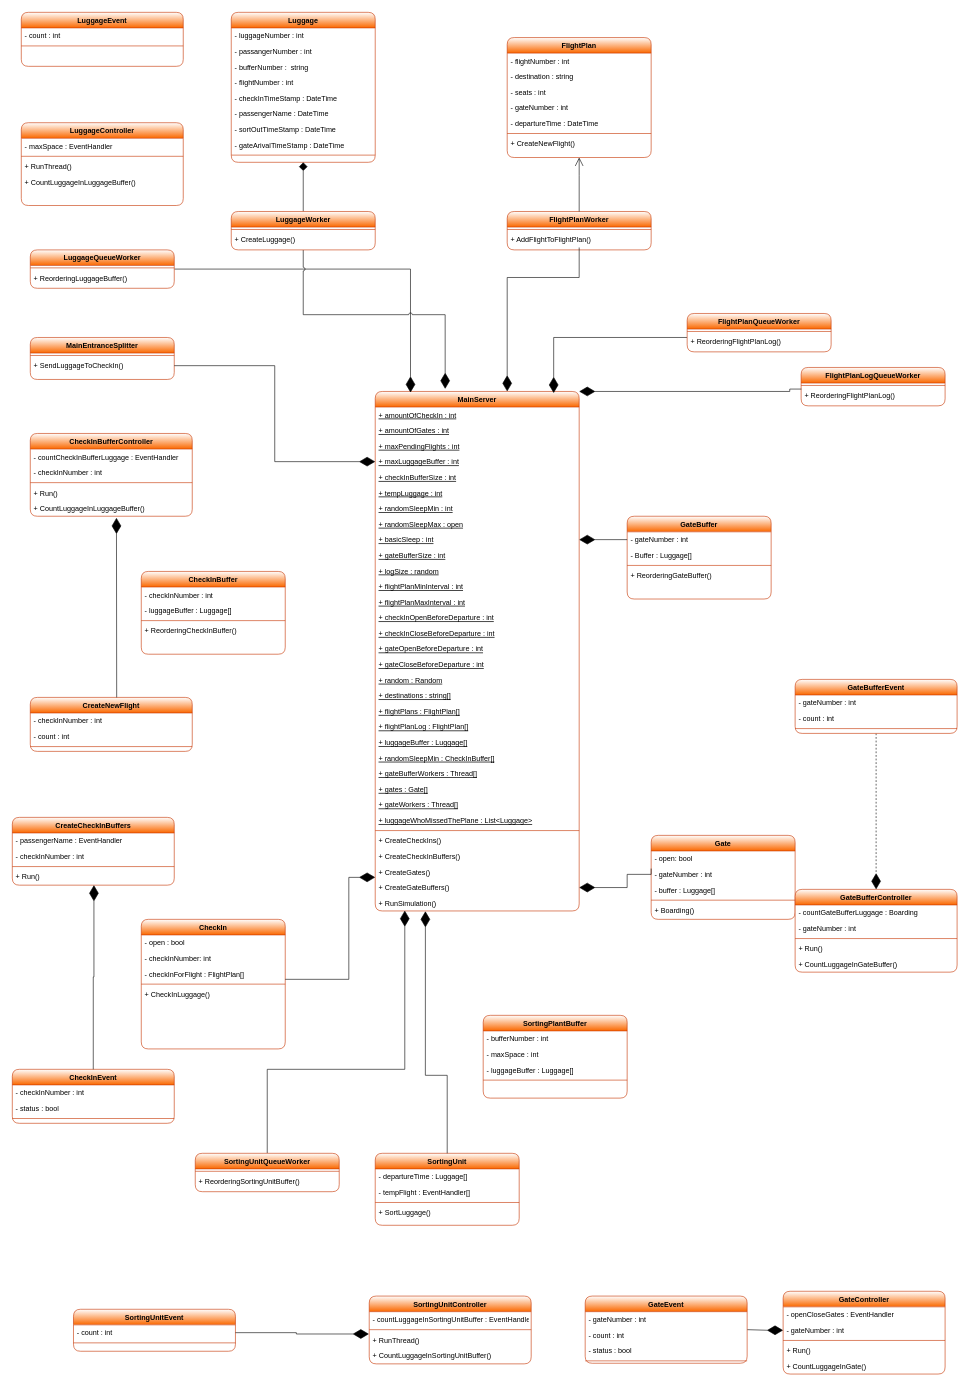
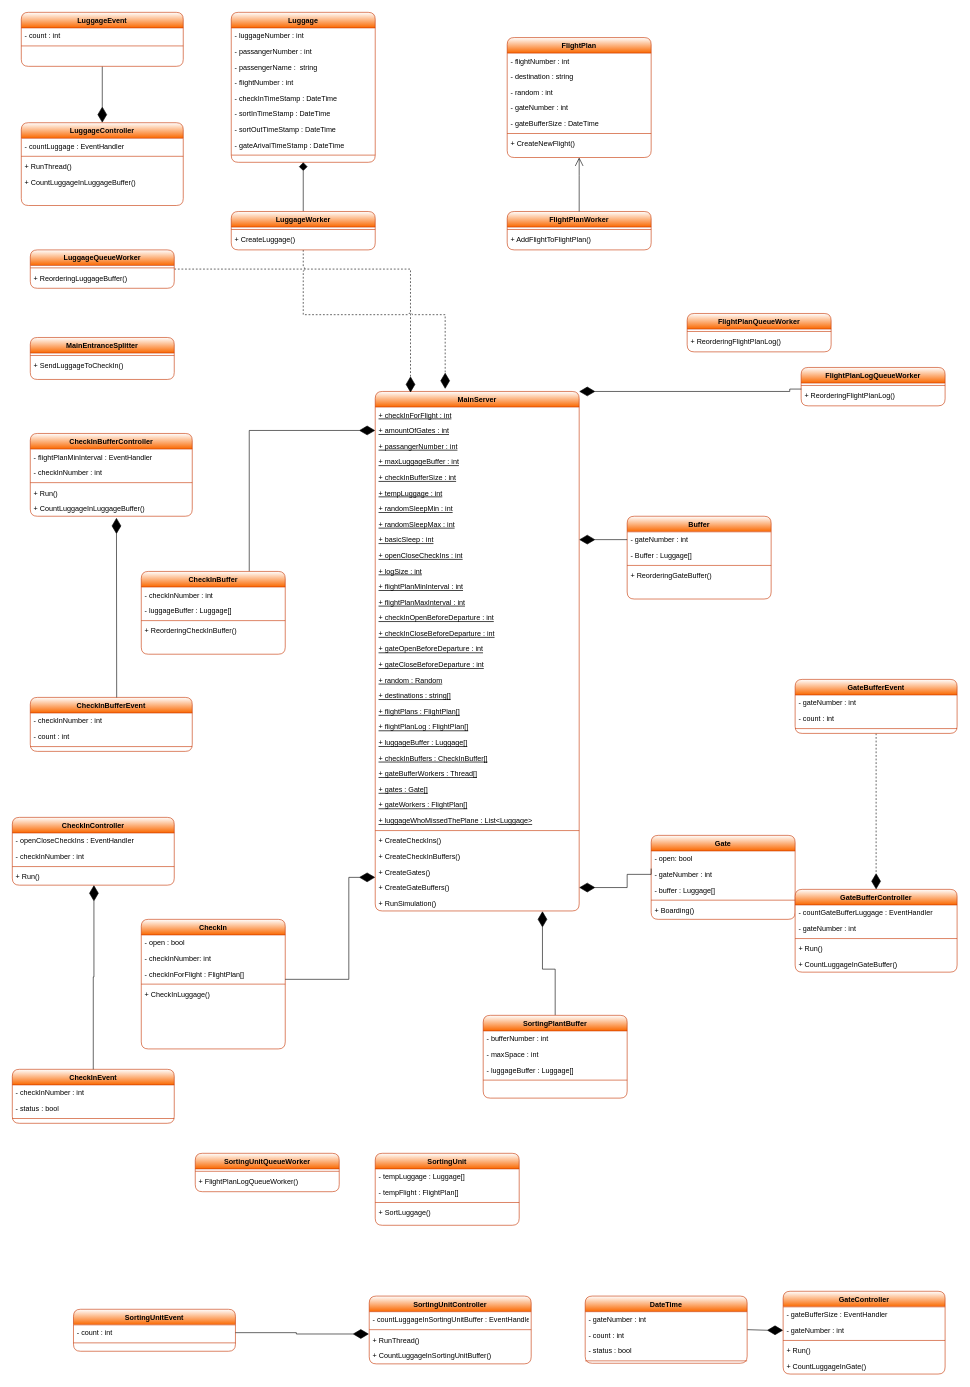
node "- bufferNumber : string": label "- bufferNumber : string" -> "- passengerName : string"
node "- seats : int": label "- seats : int" -> "- random : int"
edge "LuggageEvent" -> "LuggageController": added
node "- passengerName : DateTime": label "- passengerName : DateTime" -> "- sortInTimeStamp : DateTime"
node "- departureTime : DateTime": label "- departureTime : DateTime" -> "- gateBufferSize : DateTime"
node "- maxSpace : EventHandler": label "- maxSpace : EventHandler" -> "- countLuggage : EventHandler"
edge "LuggageQueueWorker" -> "MainServer": style solid -> dashed
edge "+ AddFlightToFlightPlan()" -> "MainServer": removed
edge "LuggageWorker" -> "MainServer": style solid -> dashed
edge "FlightPlanQueueWorker" -> "MainServer": removed
edge "+ SendLuggageToCheckIn()" -> "+ maxLuggageBuffer : int": removed
node "+ amountOfCheckIn : int": label "+ amountOfCheckIn : int" -> "+ checkInForFlight : int"
edge "CheckInBuffer" -> "+ amountOfGates : int": added
node "+ maxPendingFlights : int": label "+ maxPendingFlights : int" -> "+ passangerNumber : int"
node "- countCheckInBufferLuggage : EventHandler": label "- countCheckInBufferLuggage : EventHandler" -> "- flightPlanMinInterval : EventHandler"
node "+ randomSleepMax : open": label "+ randomSleepMax : open" -> "+ randomSleepMax : int"
node "GateBuffer": label "GateBuffer" -> "Buffer"
node "+ gateBufferSize : int": label "+ gateBufferSize : int" -> "+ openCloseCheckIns : int"
node "+ logSize : random": label "+ logSize : random" -> "+ logSize : int"
node "CreateNewFlight": label "CreateNewFlight" -> "CheckInBufferEvent"
node "+ randomSleepMin : CheckInBuffer[]": label "+ randomSleepMin : CheckInBuffer[]" -> "+ checkInBuffers : CheckInBuffer[]"
node "+ gateWorkers : Thread[]": label "+ gateWorkers : Thread[]" -> "+ gateWorkers : FlightPlan[]"
node "CreateCheckInBuffers": label "CreateCheckInBuffers" -> "CheckInController"
node "- passengerName : EventHandler": label "- passengerName : EventHandler" -> "- openCloseCheckIns : EventHandler"
node "- countGateBufferLuggage : Boarding": label "- countGateBufferLuggage : Boarding" -> "- countGateBufferLuggage : EventHandler"
edge "SortingPlantBuffer" -> "+ RunSimulation()": added
edge "SortingUnit" -> "+ RunSimulation()": removed
edge "SortingUnitQueueWorker" -> "+ RunSimulation()": removed
node "- departureTime : Luggage[]": label "- departureTime : Luggage[]" -> "- tempLuggage : Luggage[]"
node "+ ReorderingSortingUnitBuffer()": label "+ ReorderingSortingUnitBuffer()" -> "+ FlightPlanLogQueueWorker()"
node "- tempFlight : EventHandler[]": label "- tempFlight : EventHandler[]" -> "- tempFlight : FlightPlan[]"
node "GateEvent": label "GateEvent" -> "DateTime"
node "- openCloseGates : EventHandler": label "- openCloseGates : EventHandler" -> "- gateBufferSize : EventHandler"
